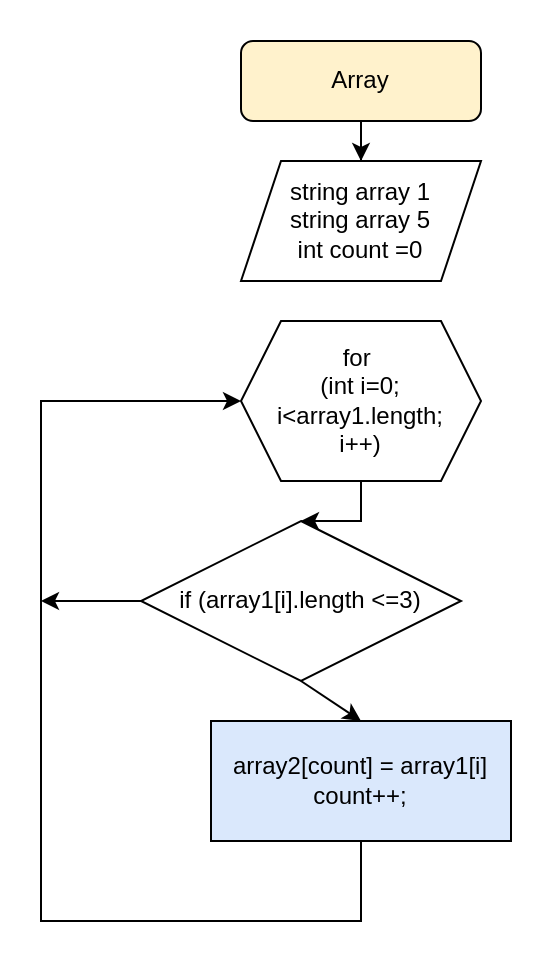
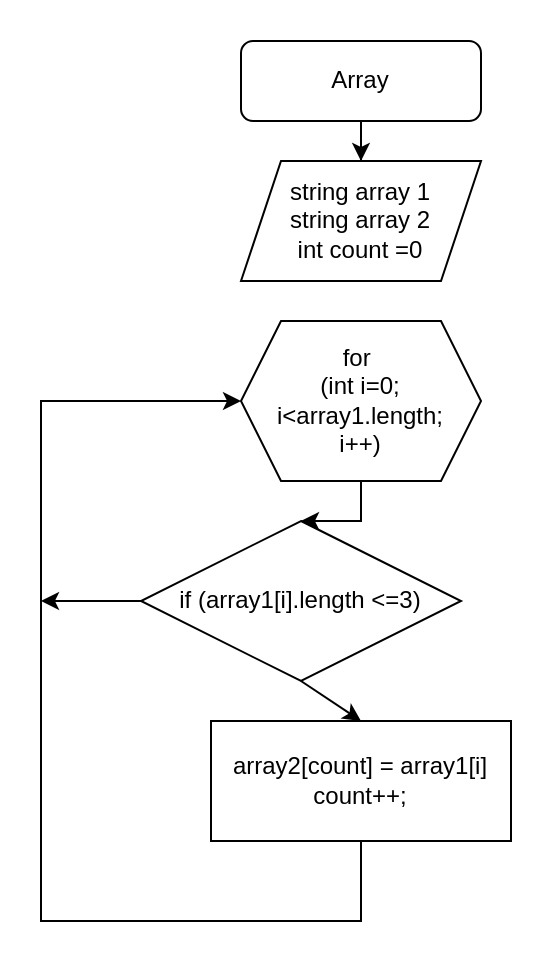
node "Array": fillcolor #fff2cc -> #ffffff
node "string array 1 string array 5 int count =0": label "string array 1 string array 5 int count =0" -> "string array 1 string array 2 int count =0"
node "array2[count] = array1[i] count++;": fillcolor #dae8fc -> #ffffff
